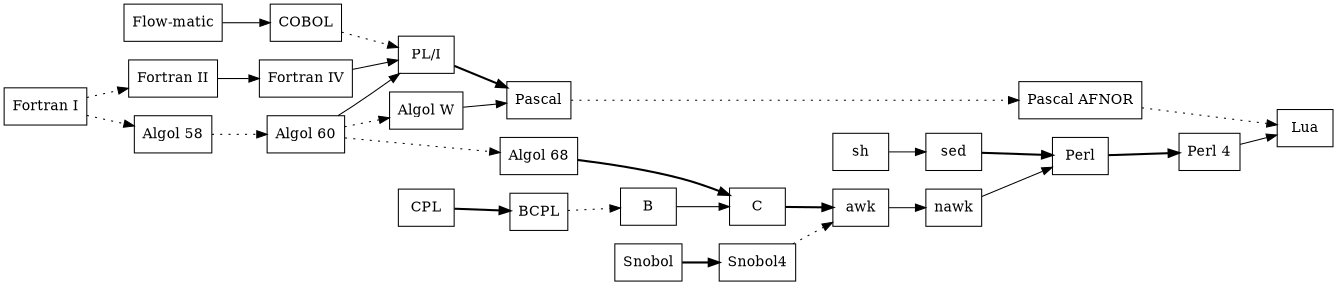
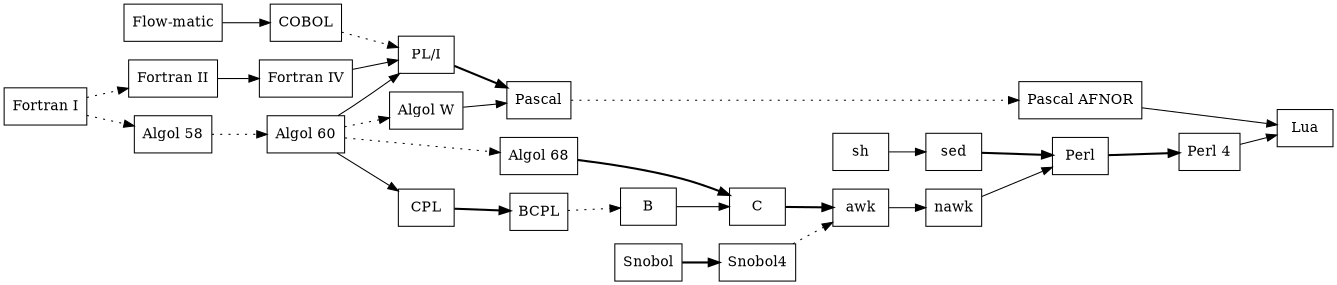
edge "Pascal AFNOR" -> "Lua": style dotted -> solid
edge "Algol 60" -> "CPL": added
